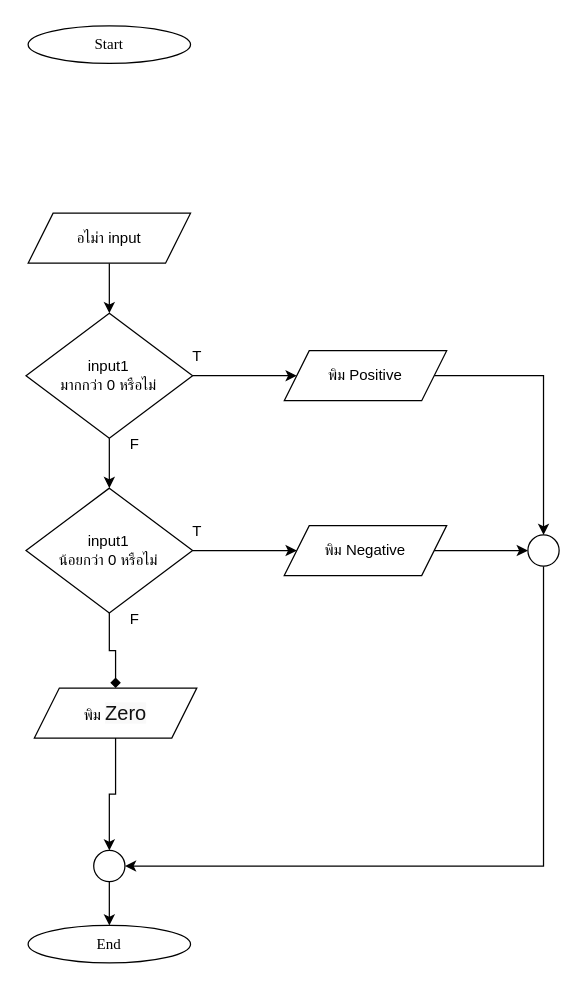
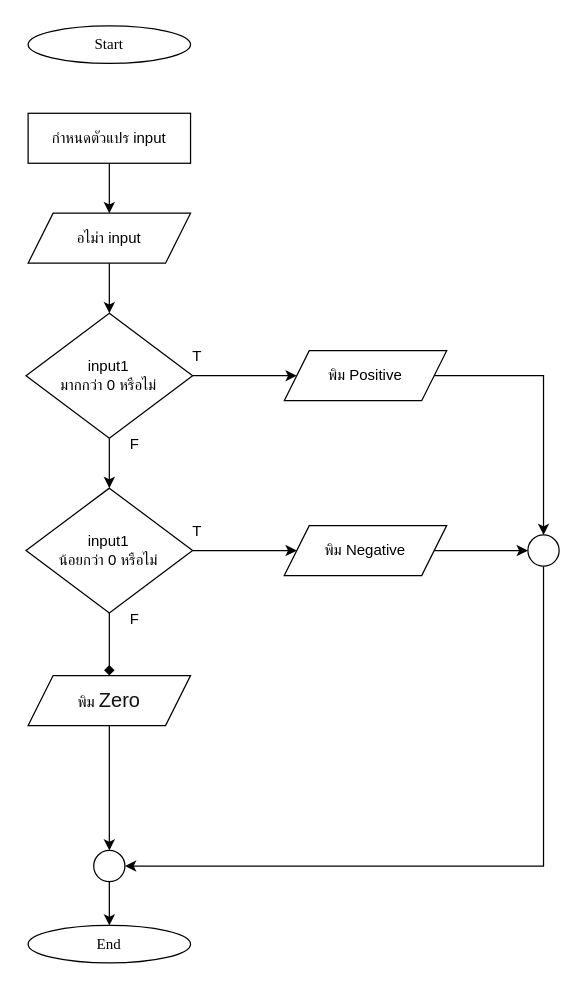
node "กำหนดตัวแปร input": added
edge "กำหนดตัวแปร input" -> "อไม่า input": added
node "พิม Zero": moved (116, 713) -> (109, 701)
